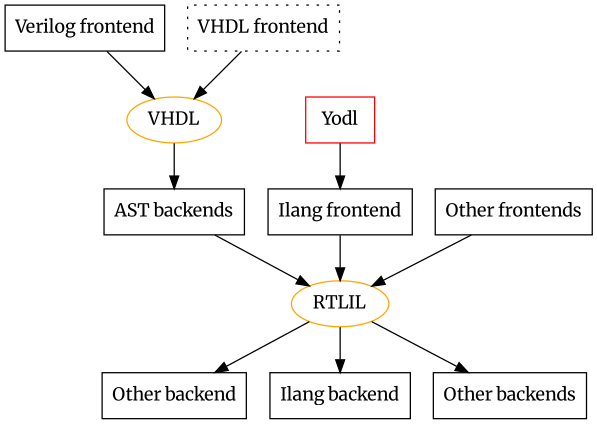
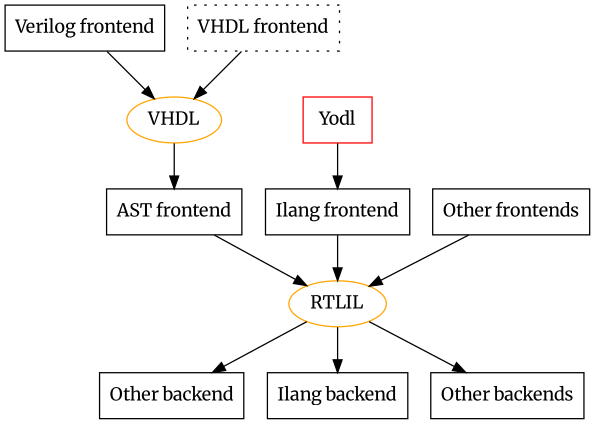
node "AST backends": label "AST backends" -> "AST frontend"
